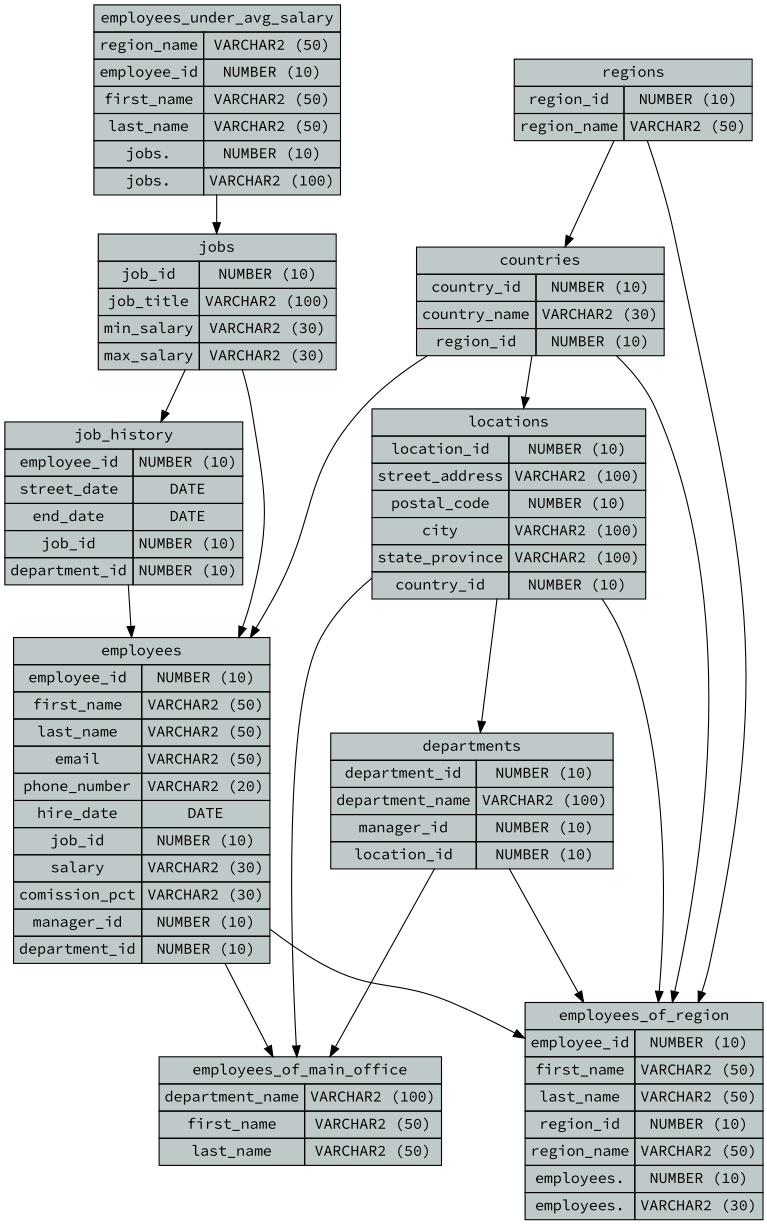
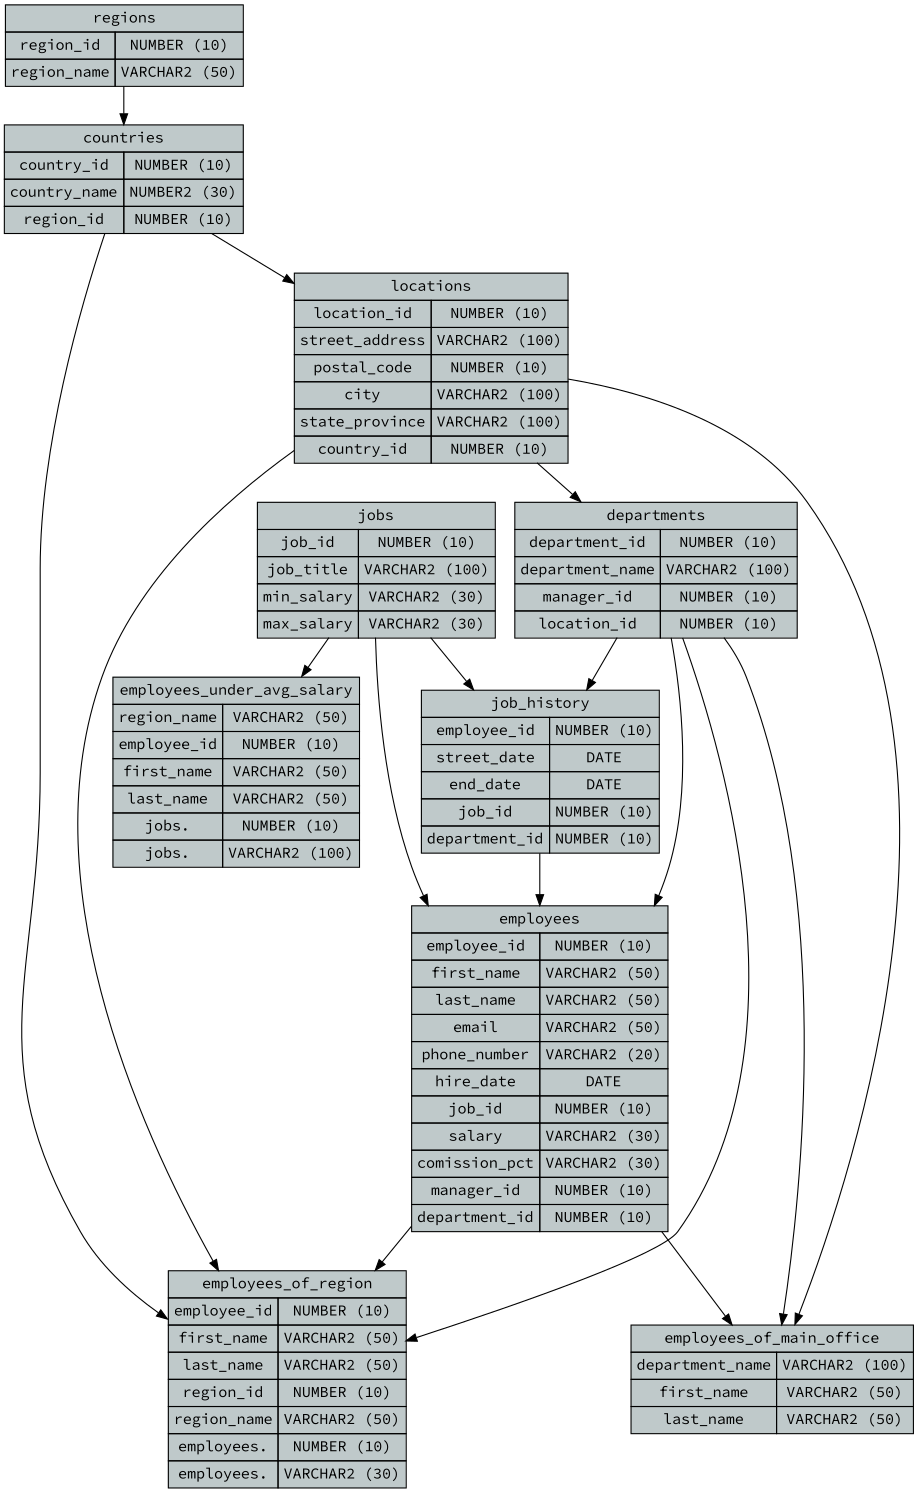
edge "employees_under_avg_salary" -> "jobs": reversed
node "countries": text "VARCHAR2 (30)" -> "NUMBER2 (30)"
edge "countries" -> "employees": now "departments" -> "employees"
edge "regions" -> "employees_of_region": removed
edge "departments" -> "job_history": added
